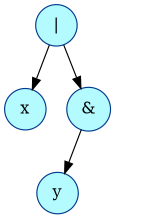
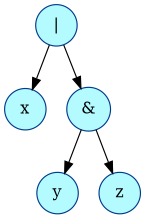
node "z": added
